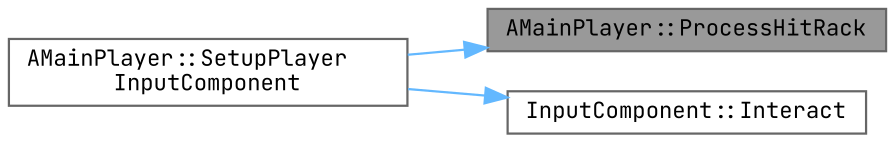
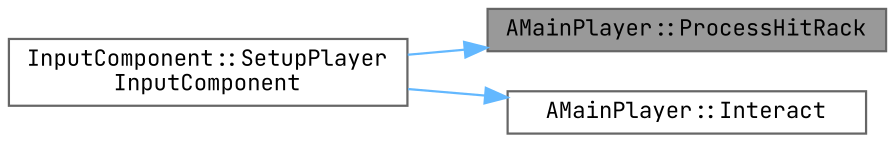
node "AMainPlayer::SetupPlayer InputComponent": label "AMainPlayer::SetupPlayer InputComponent" -> "InputComponent::SetupPlayer InputComponent"
node "InputComponent::Interact": label "InputComponent::Interact" -> "AMainPlayer::Interact"
